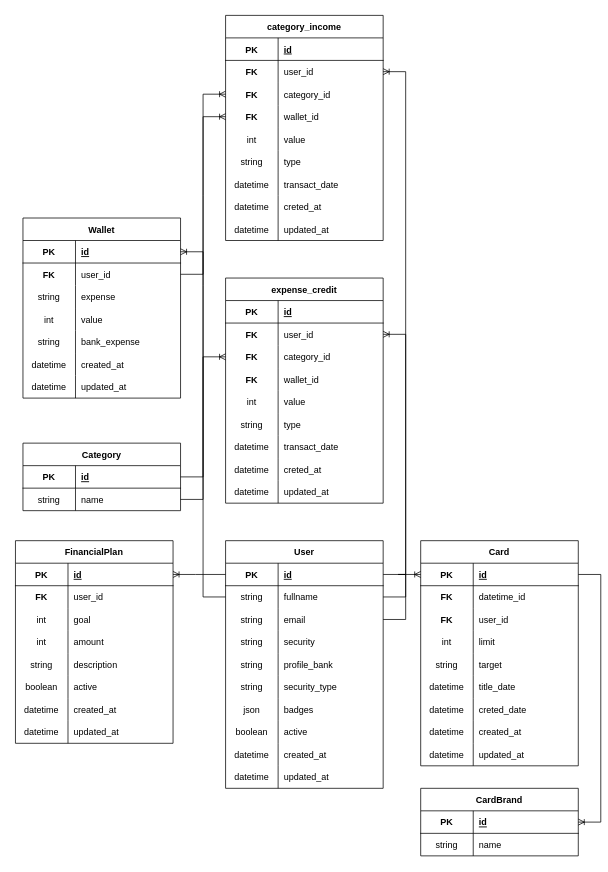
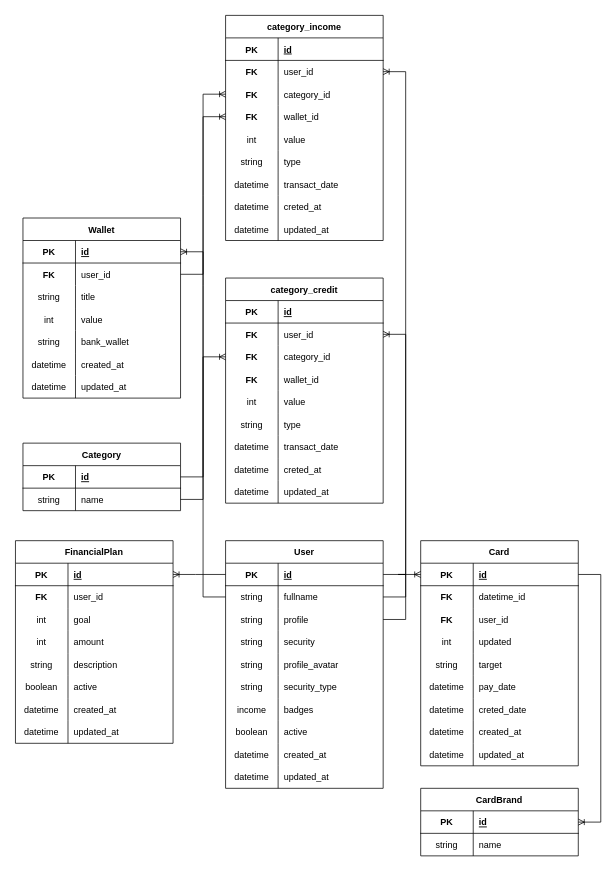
node "expense_credit": label "expense_credit" -> "category_credit"
node "expense": label "expense" -> "title"
node "bank_expense": label "bank_expense" -> "bank_wallet"
node "email": label "email" -> "profile"
node "limit": label "limit" -> "updated"
node "profile_bank": label "profile_bank" -> "profile_avatar"
node "title_date": label "title_date" -> "pay_date"
node "json": label "json" -> "income"
